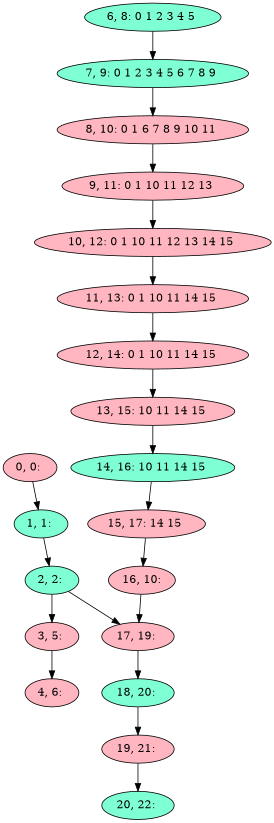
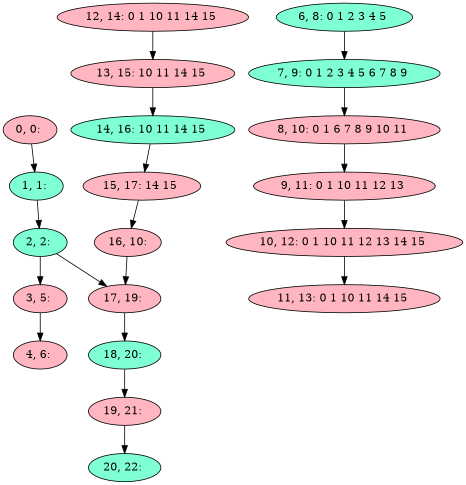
edge "11, 13: 0 1 10 11 14 15" -> "12, 14: 0 1 10 11 14 15": removed
